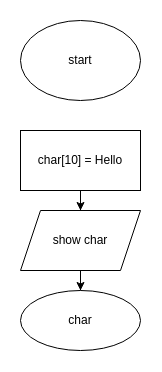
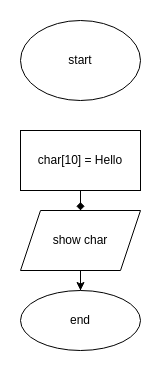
edge "char[10] = Hello" -> "show char": arrowhead classic -> diamond
node "char": label "char" -> "end"
